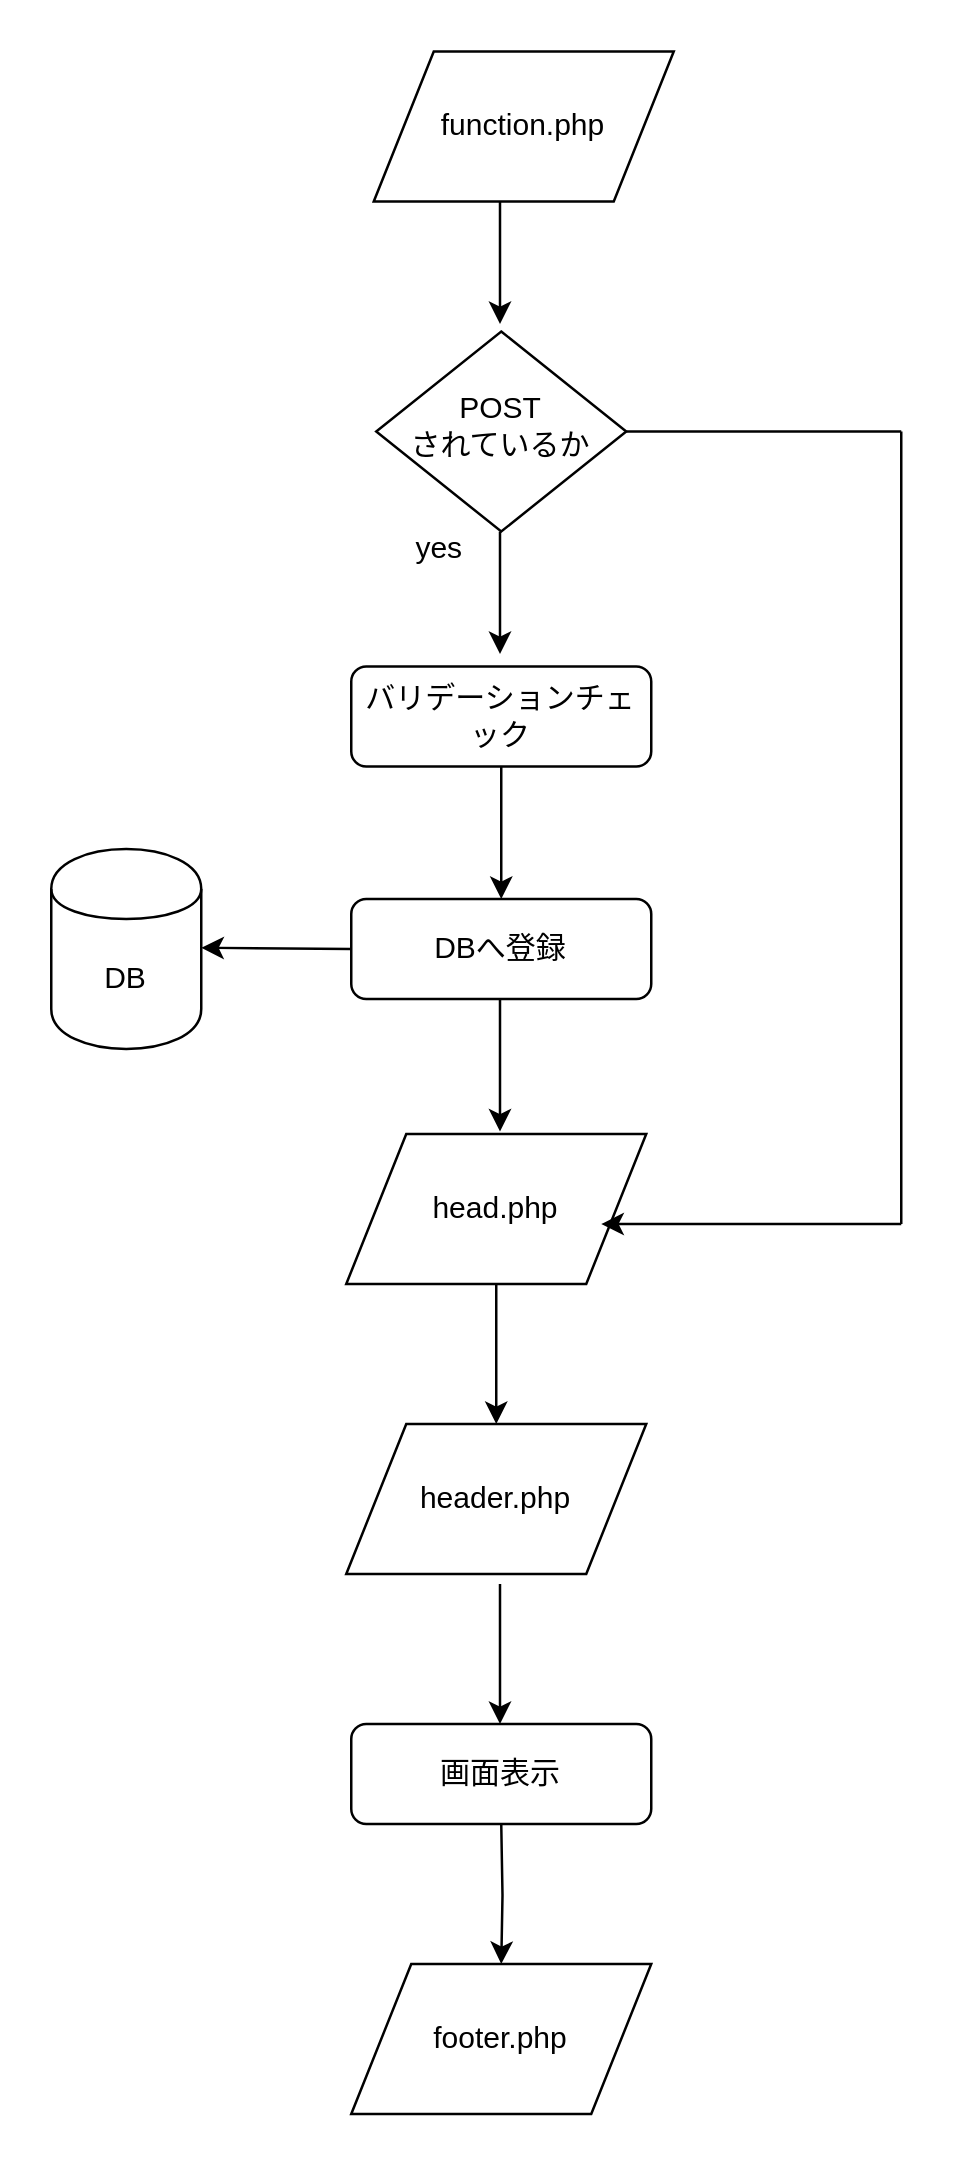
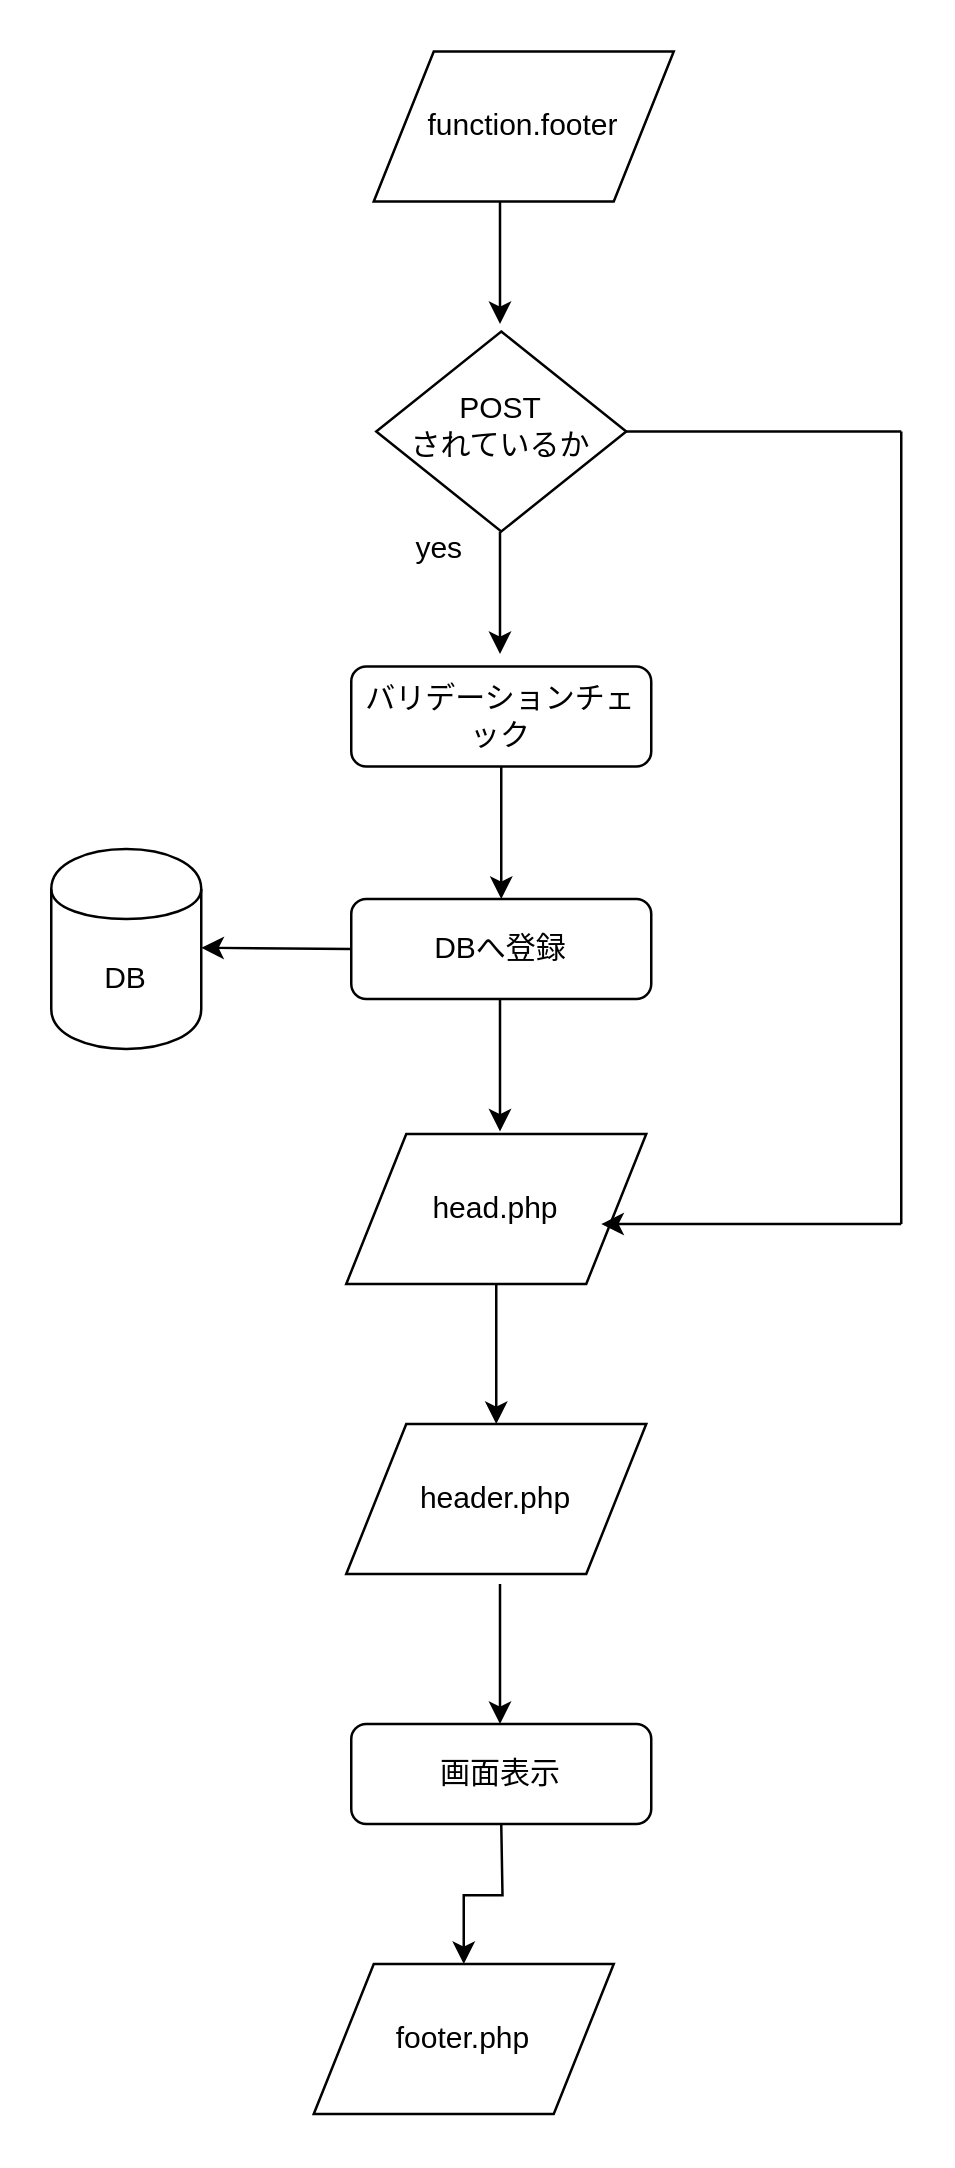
node "function.php": label "function.php" -> "function.footer"
node "footer.php": moved (501, 2039) -> (464, 2039)
